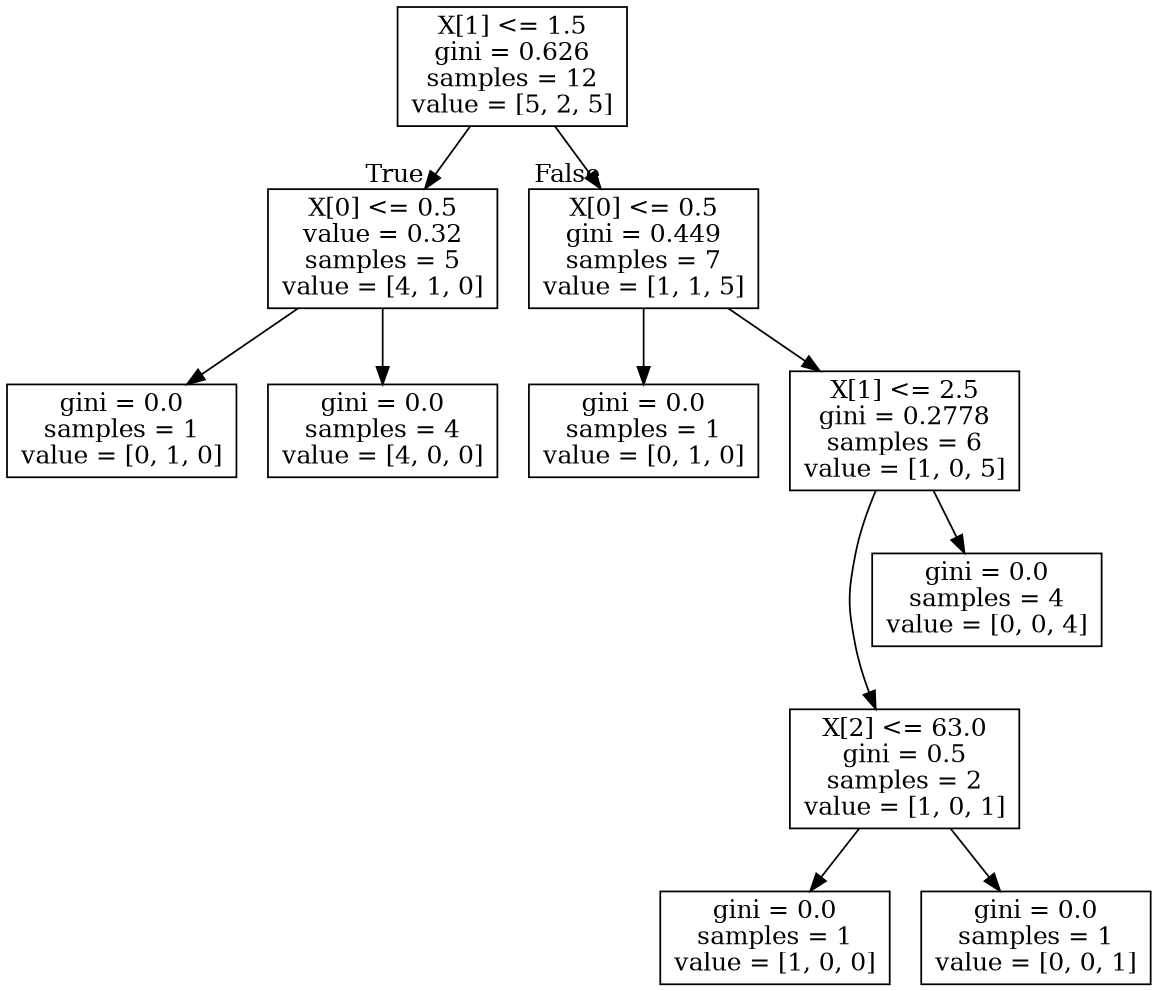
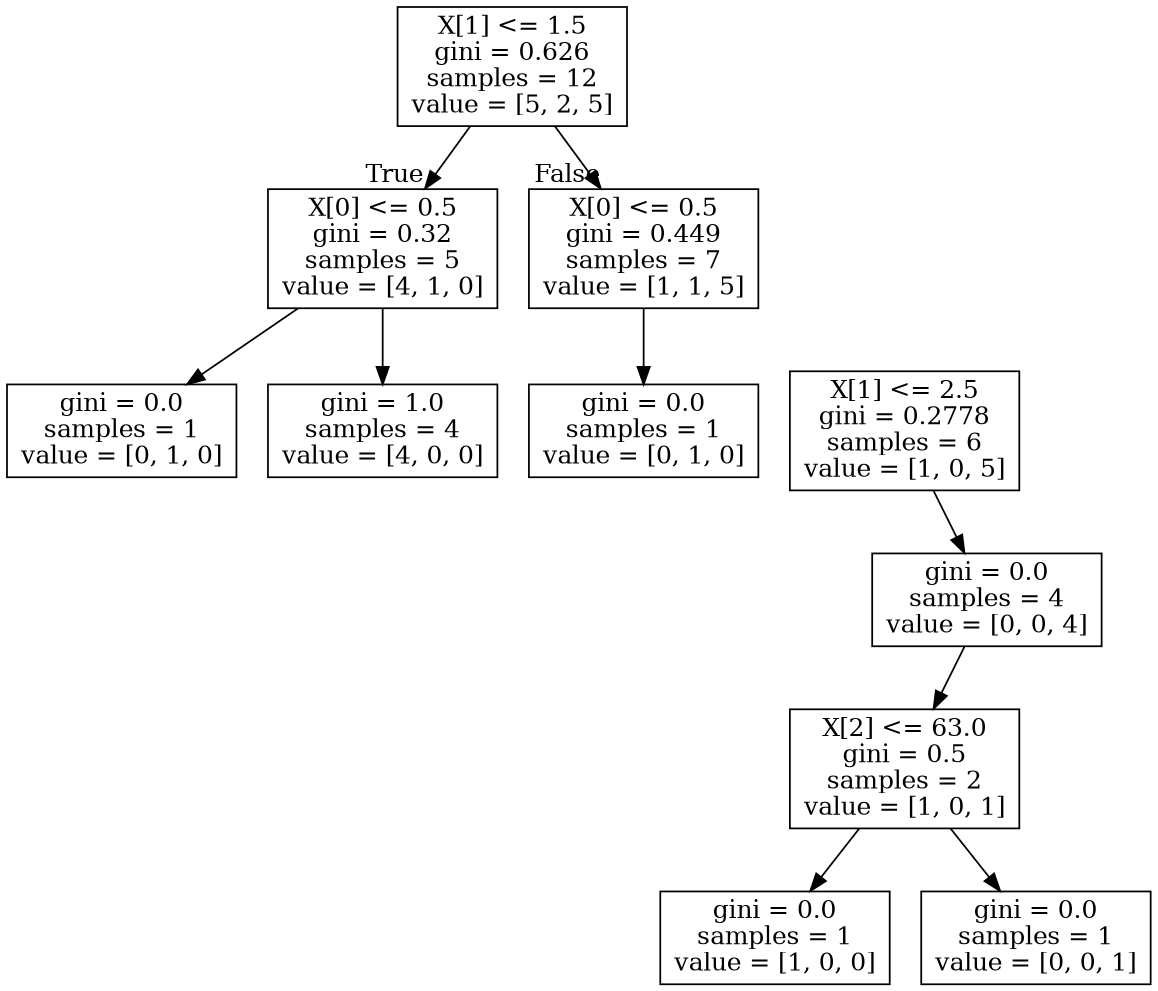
node "X[0] <= 0.5 value = 0.32 samples = 5 value = [4, 1, 0]": label "X[0] <= 0.5 value = 0.32 samples = 5 value = [4, 1, 0]" -> "X[0] <= 0.5 gini = 0.32 samples = 5 value = [4, 1, 0]"
edge "X[0] <= 0.5 gini = 0.449 samples = 7 value = [1, 1, 5]" -> "X[1] <= 2.5 gini = 0.2778 samples = 6 value = [1, 0, 5]": removed
node "gini = 0.0 samples = 4 value = [4, 0, 0]": label "gini = 0.0 samples = 4 value = [4, 0, 0]" -> "gini = 1.0 samples = 4 value = [4, 0, 0]"
edge "X[1] <= 2.5 gini = 0.2778 samples = 6 value = [1, 0, 5]" -> "X[2] <= 63.0 gini = 0.5 samples = 2 value = [1, 0, 1]": now "gini = 0.0 samples = 4 value = [0, 0, 4]" -> "X[2] <= 63.0 gini = 0.5 samples = 2 value = [1, 0, 1]"
